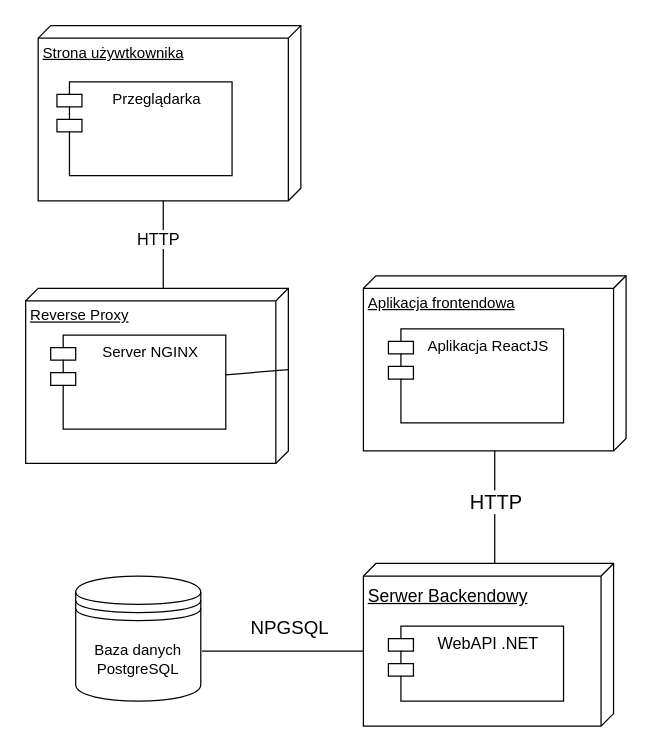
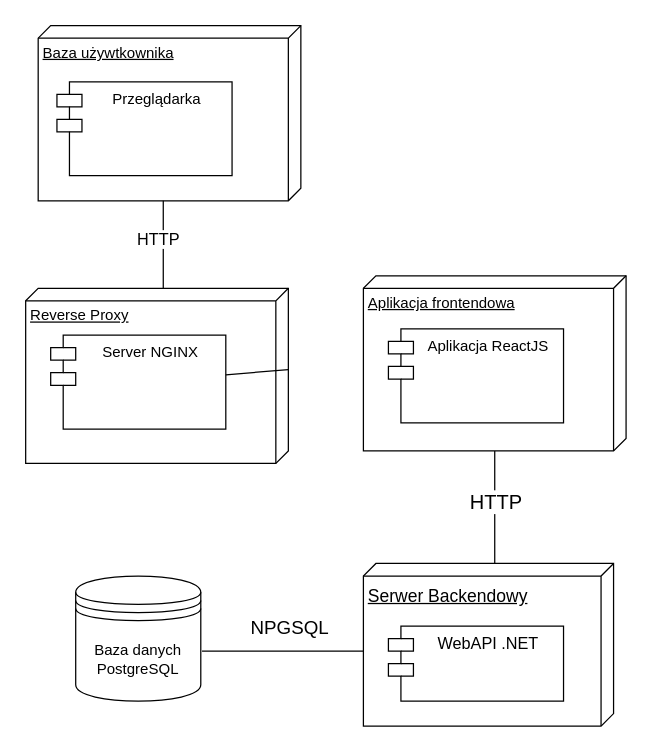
node "Strona używtkownika": label "Strona używtkownika" -> "Baza używtkownika"
